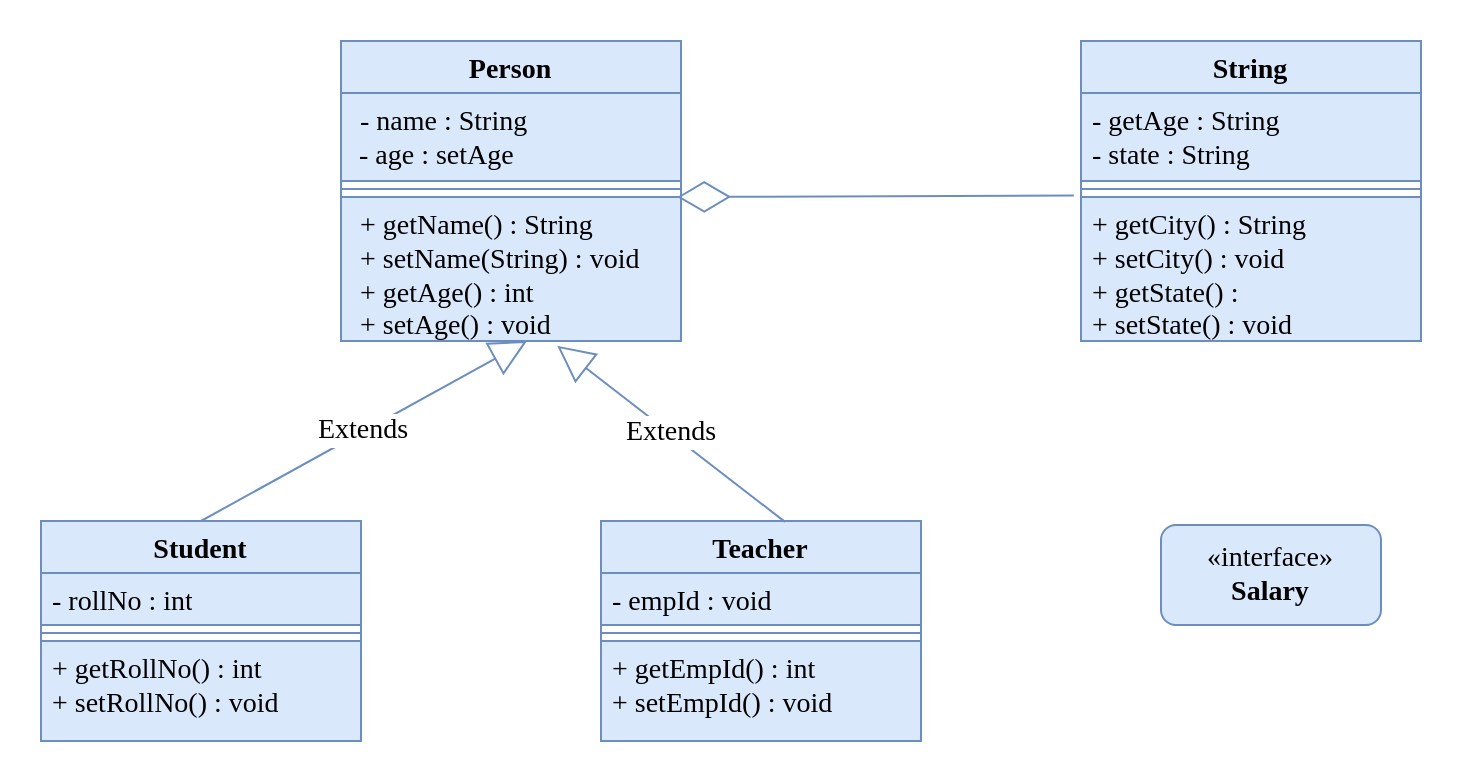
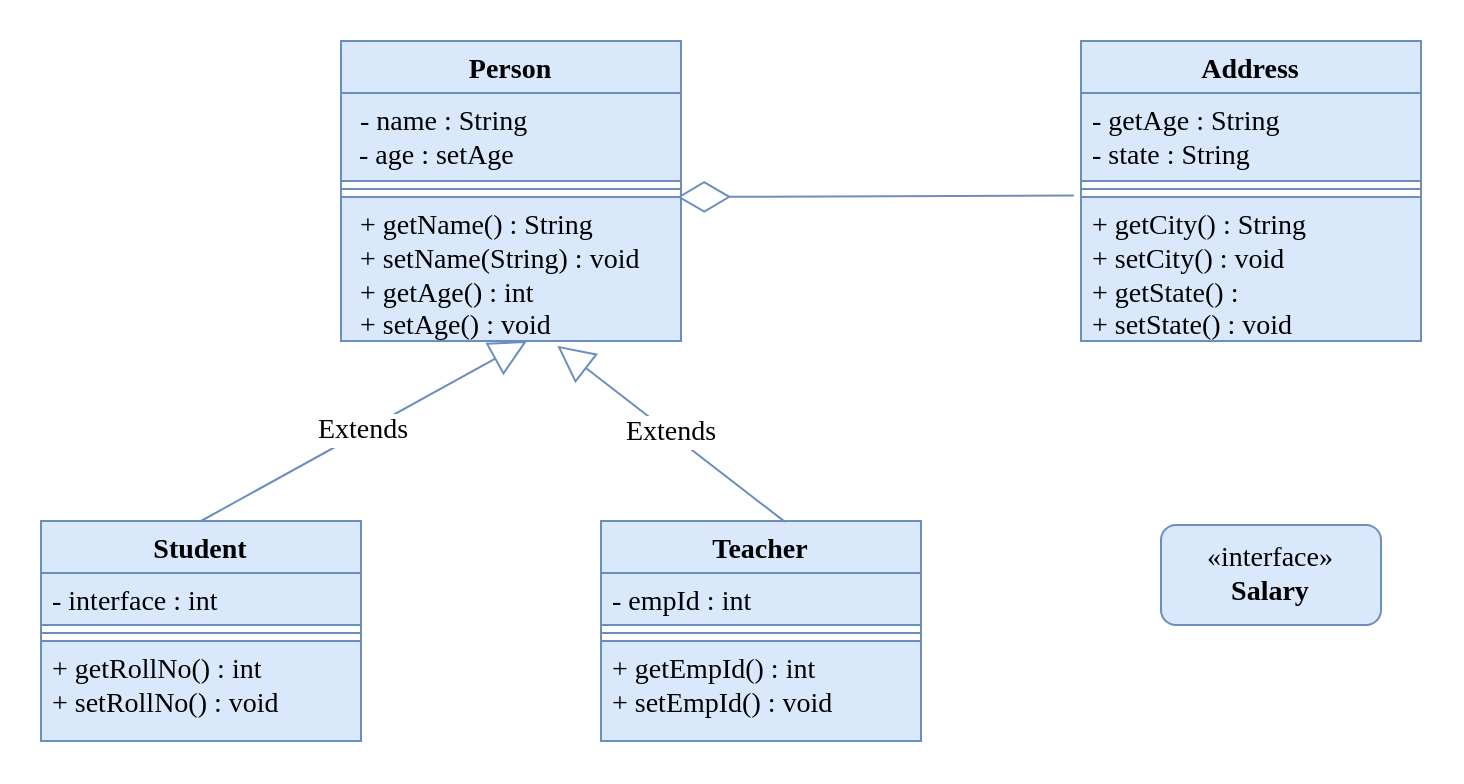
node "String": label "String" -> "Address"
node "- rollNo : int": label "- rollNo : int" -> "- interface : int"
node "- empId : void": label "- empId : void" -> "- empId : int"
